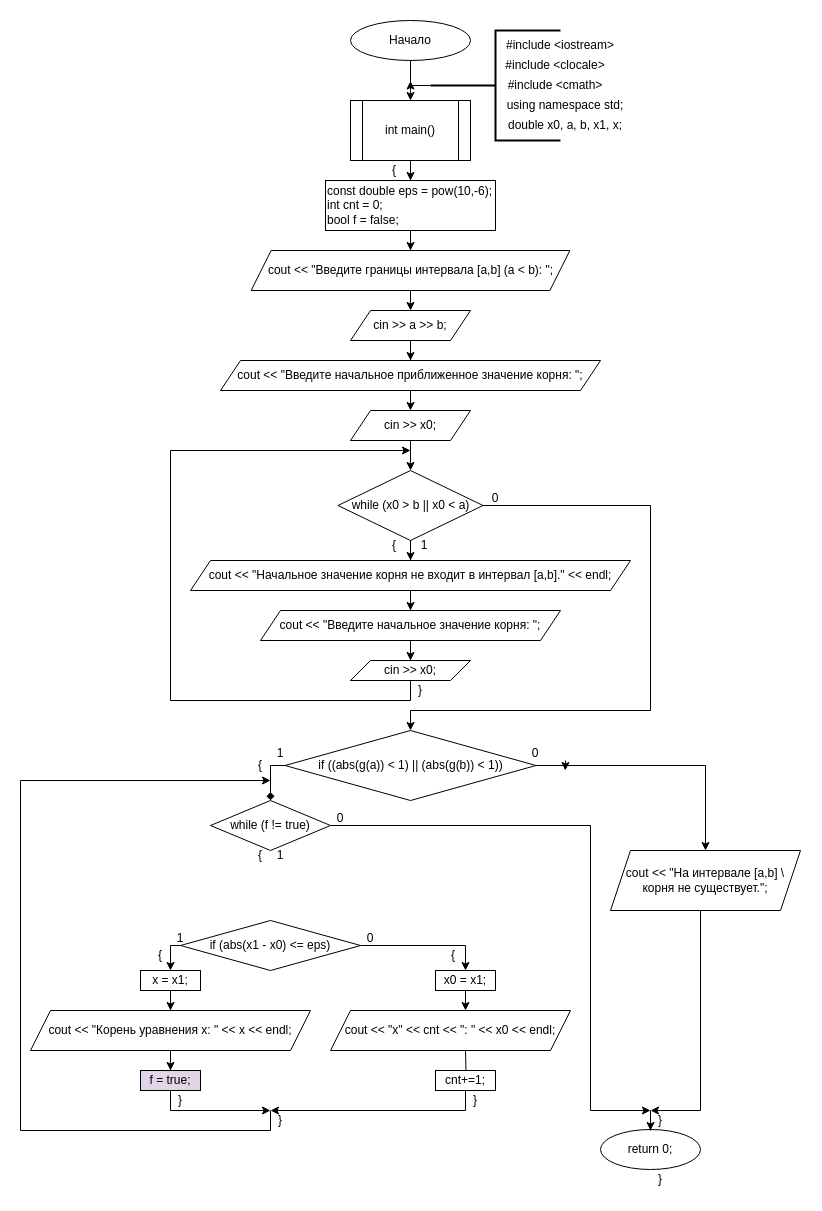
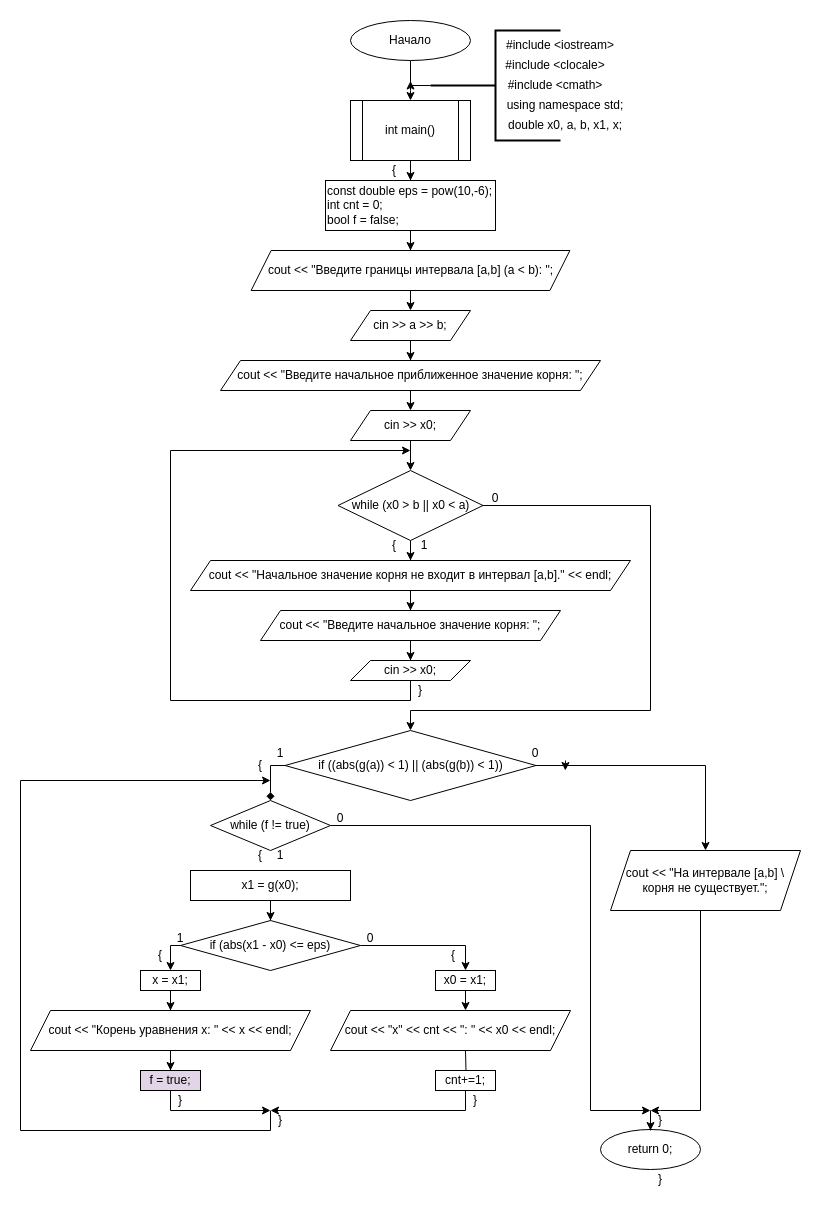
node "x1 = g(x0);": added
edge "x1 = g(x0);" -> "if (abs(x1 - x0) <= eps)": added
